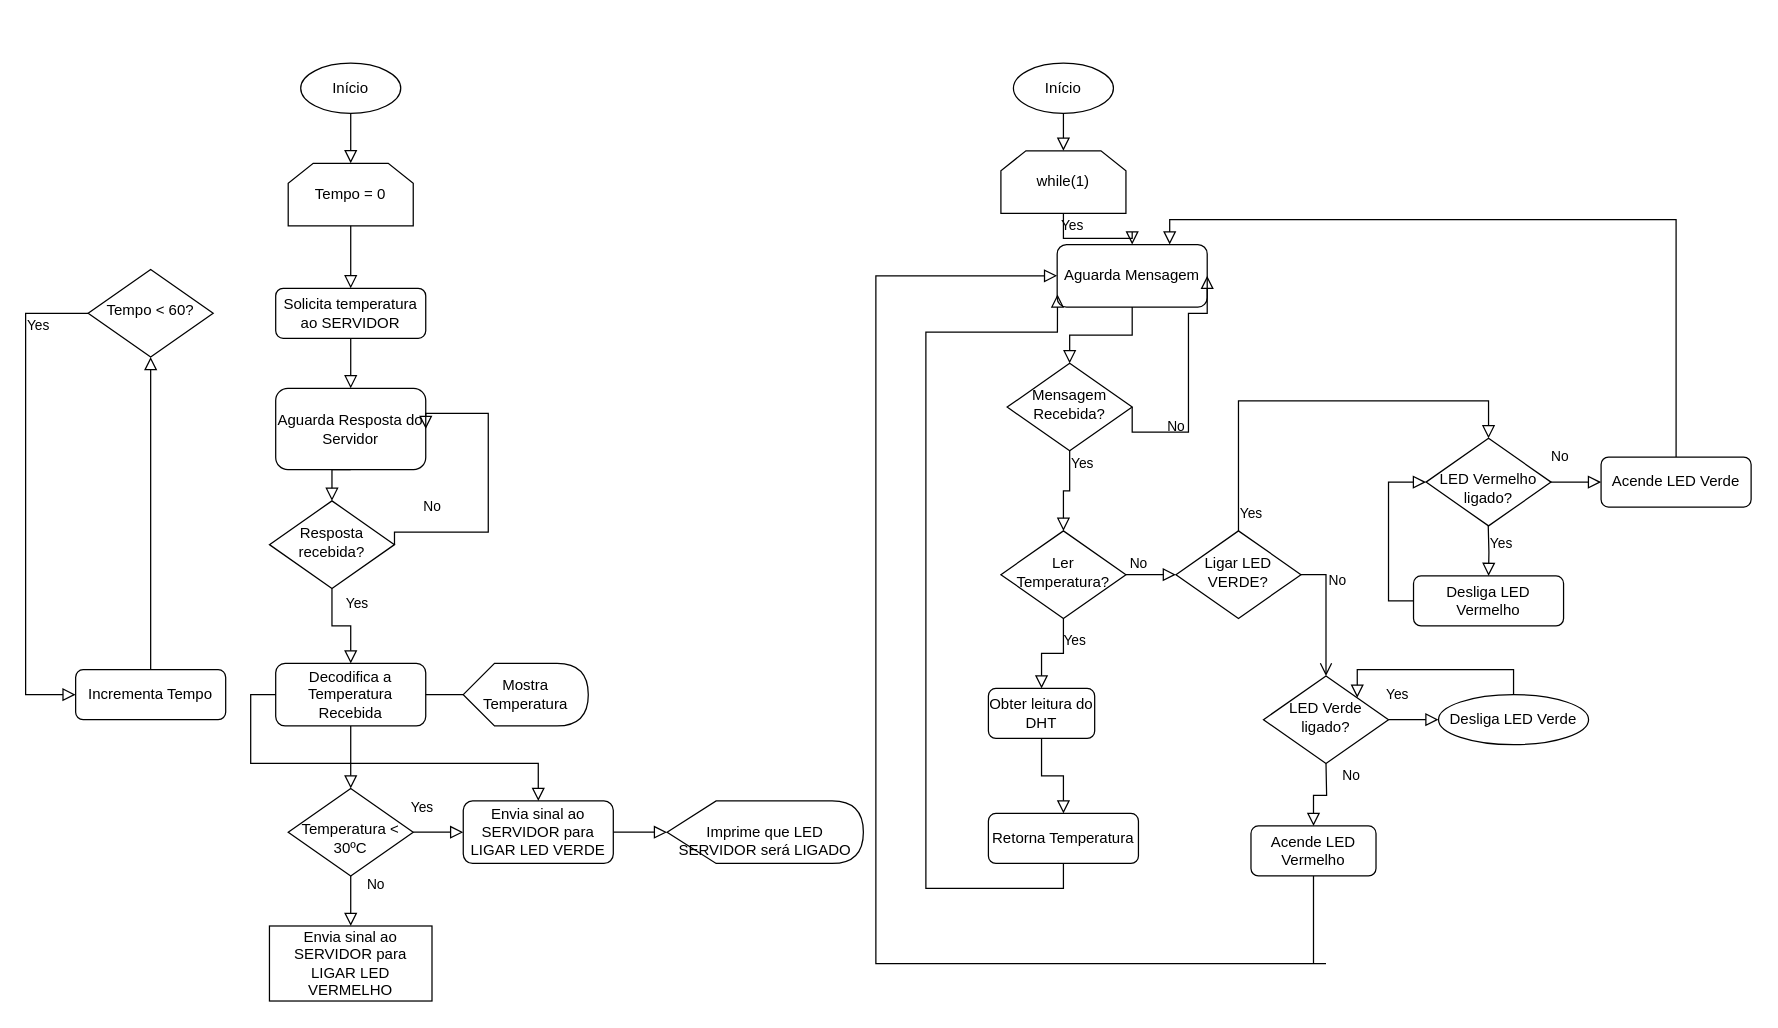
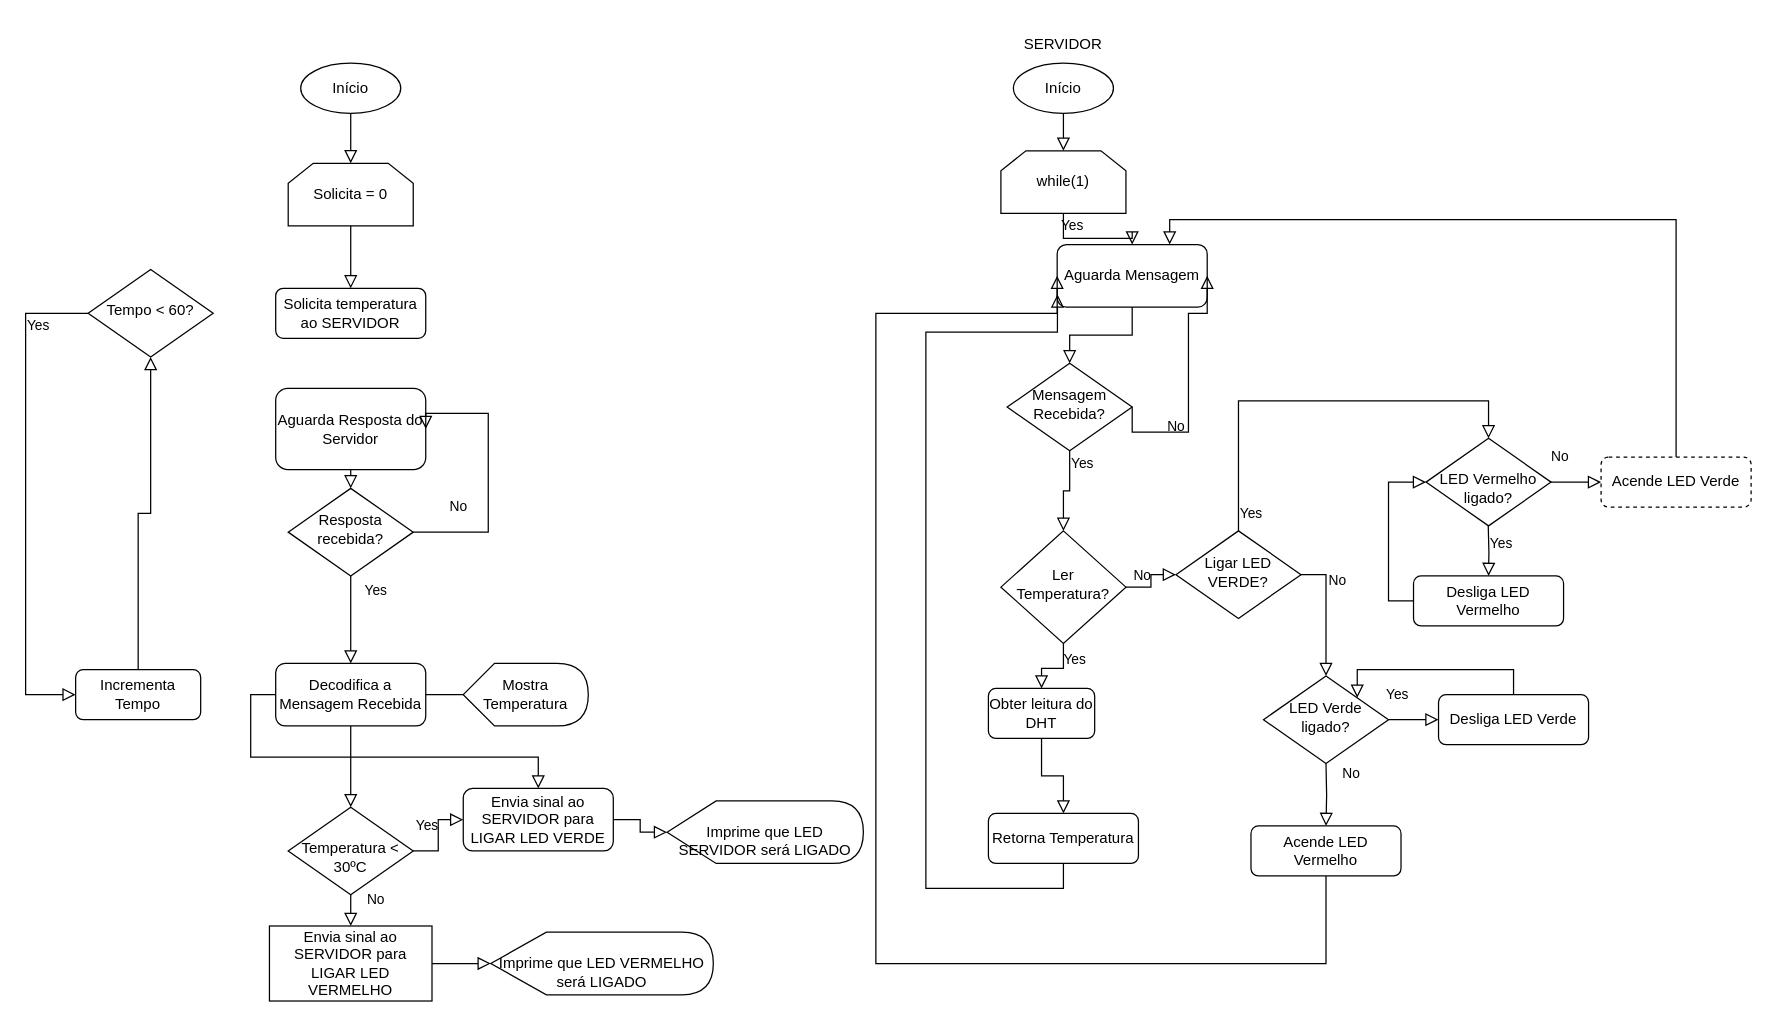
node "SERVIDOR": added
node "Tempo = 0": label "Tempo = 0" -> "Solicita = 0"
edge "Solicita temperatura ao SERVIDOR" -> "Aguarda Resposta do Servidor": removed
node "Acende LED Verde": style solid -> dashed
node "Resposta recebida?": moved (332, 544) -> (351, 532)
node "Ler Temperatura?": size 125x88 -> 125x113
edge "Ligar LED VERDE?" -> "LED Verde ligado?": arrowhead open -> block
node "Incrementa Tempo": size 150x50 -> 125x50
node "Decodifica a Temperatura Recebida": label "Decodifica a Temperatura Recebida" -> "Decodifica a Mensagem Recebida"
node "Desliga LED Verde": shape ellipse -> rounded rectangle
node "Temperatura < 30ºC": moved (351, 832) -> (351, 851)
node "Envia sinal ao SERVIDOR para LIGAR LED VERDE": moved (538, 832) -> (538, 819)
node "Acende LED Vermelho": size 125x50 -> 150x50
edge "Envia sinal ao SERVIDOR para LIGAR LED VERMELHO" -> "Imprime que LED VERMELHO será LIGADO": added
node "Imprime que LED VERMELHO será LIGADO": added
